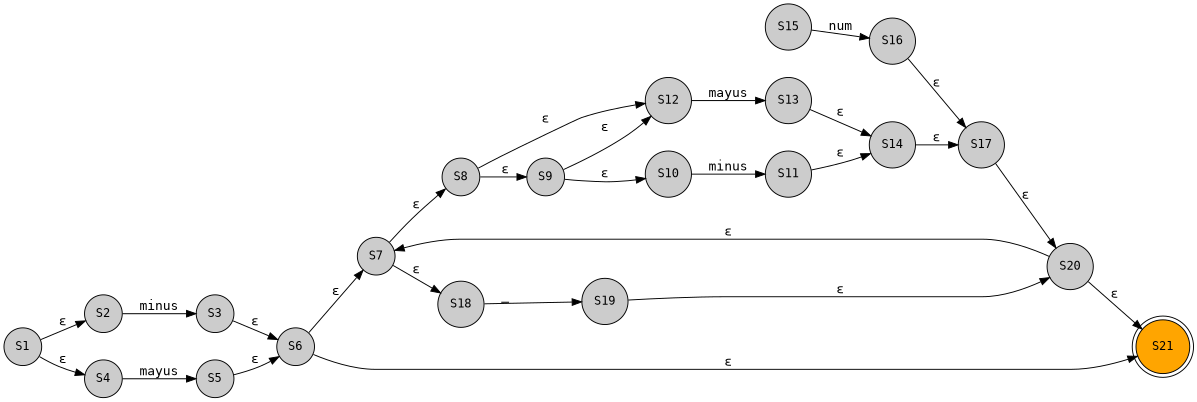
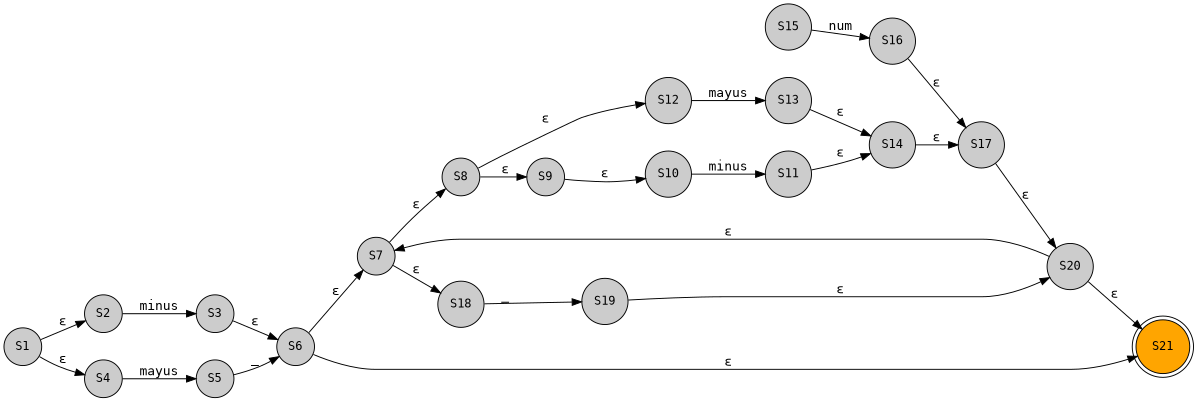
edge "S9" -> "S12": removed, label "ε"
edge "S5" -> "S6": label "ε" -> "_"
